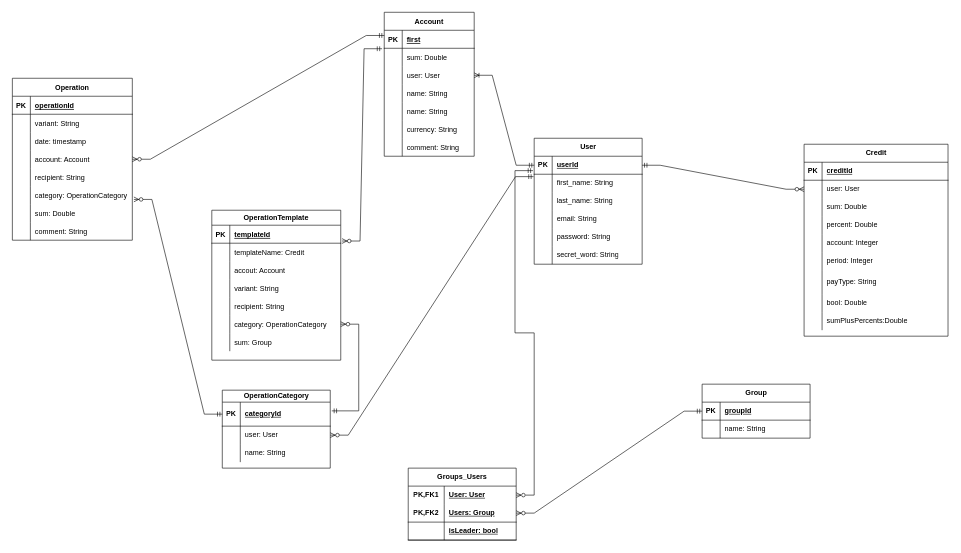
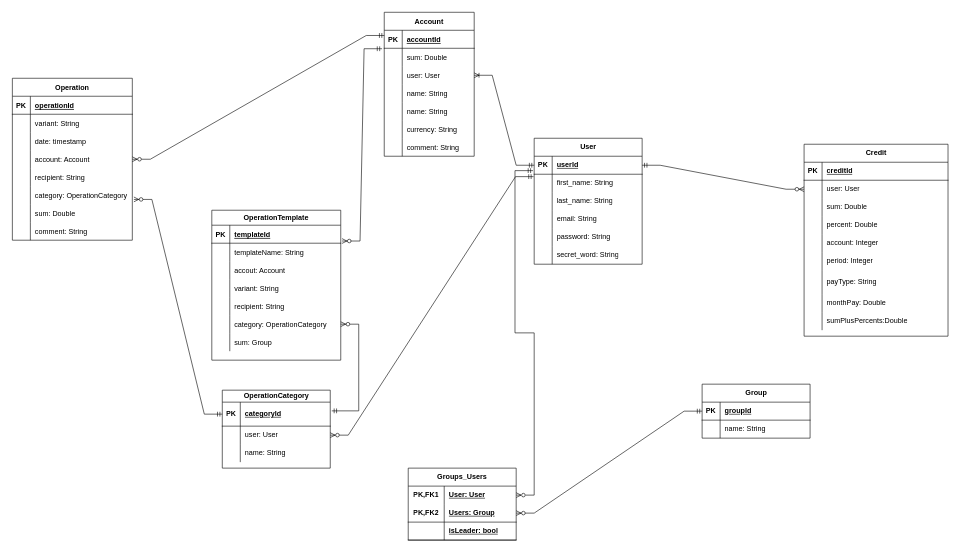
node "first": label "first" -> "accountId"
node "templateName: Credit": label "templateName: Credit" -> "templateName: String"
node "bool: Double": label "bool: Double" -> "monthPay: Double"
